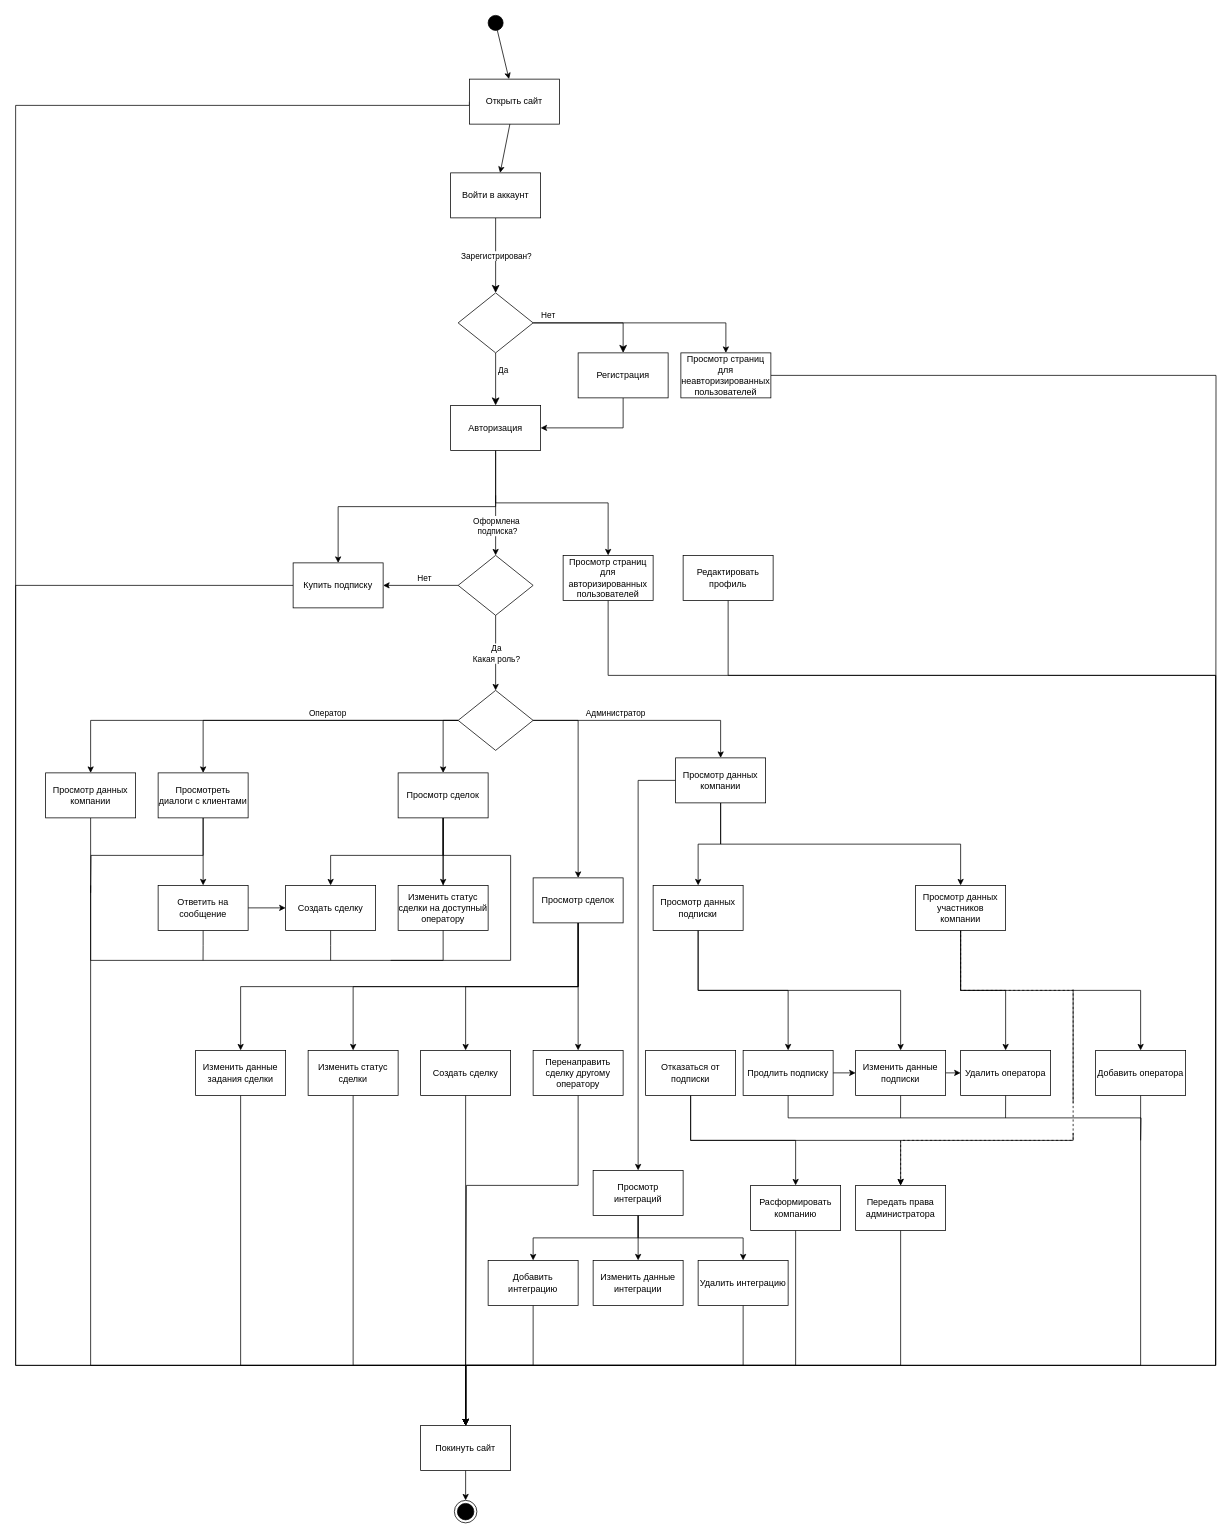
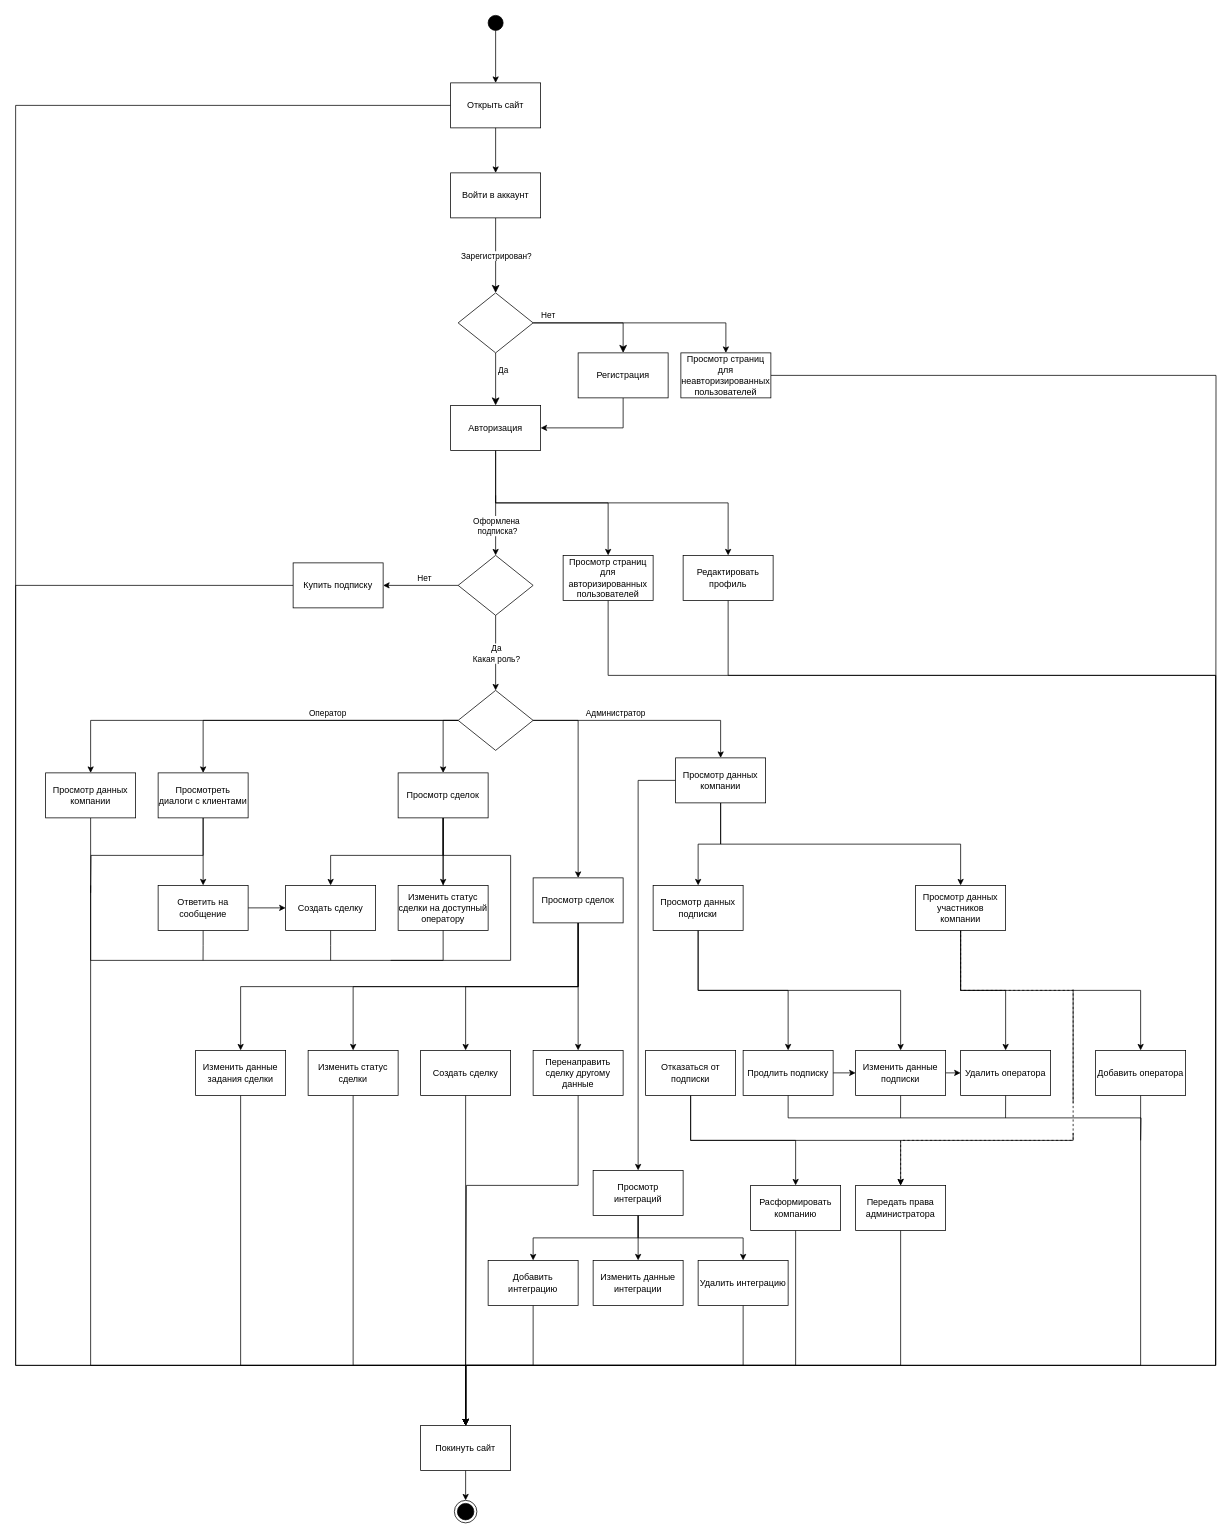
node "Открыть сайт": moved (514, 102) -> (495, 105)
edge "Авторизация" -> "Купить подписку": now "Авторизация" -> "Редактировать профиль"
node "Перенаправить сделку другому оператору": label "Перенаправить сделку другому оператору" -> "Перенаправить сделку другому данные"
